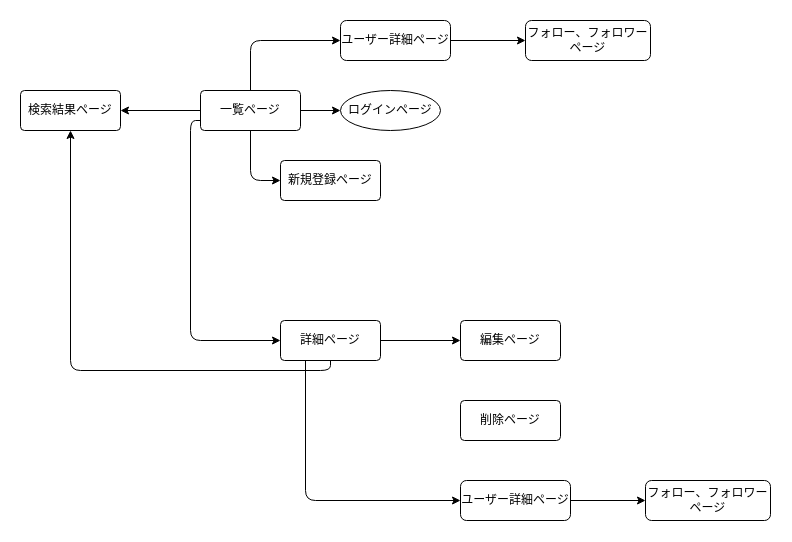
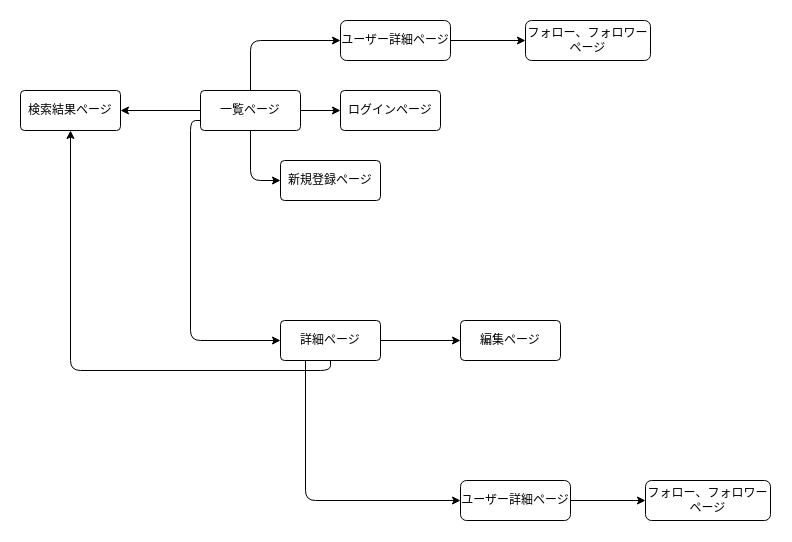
node "ログインページ": shape ellipse -> rounded rectangle
node "削除ページ": removed
